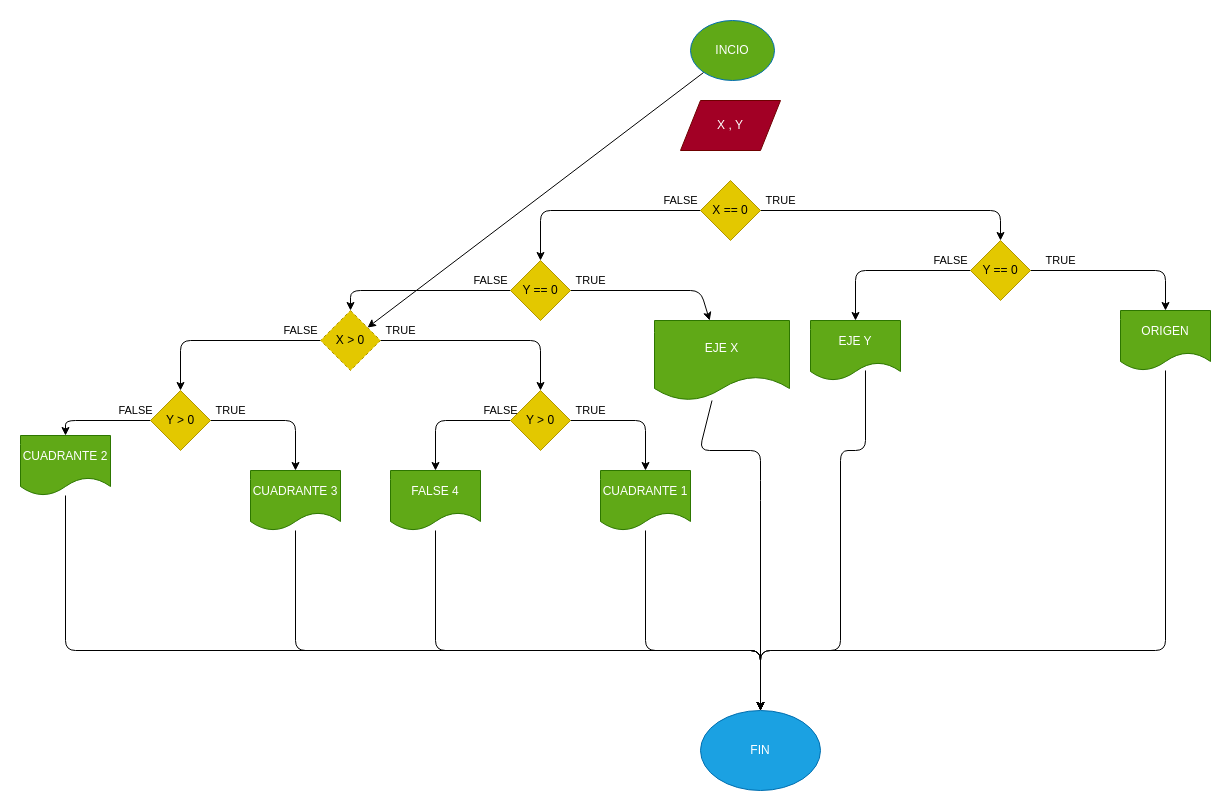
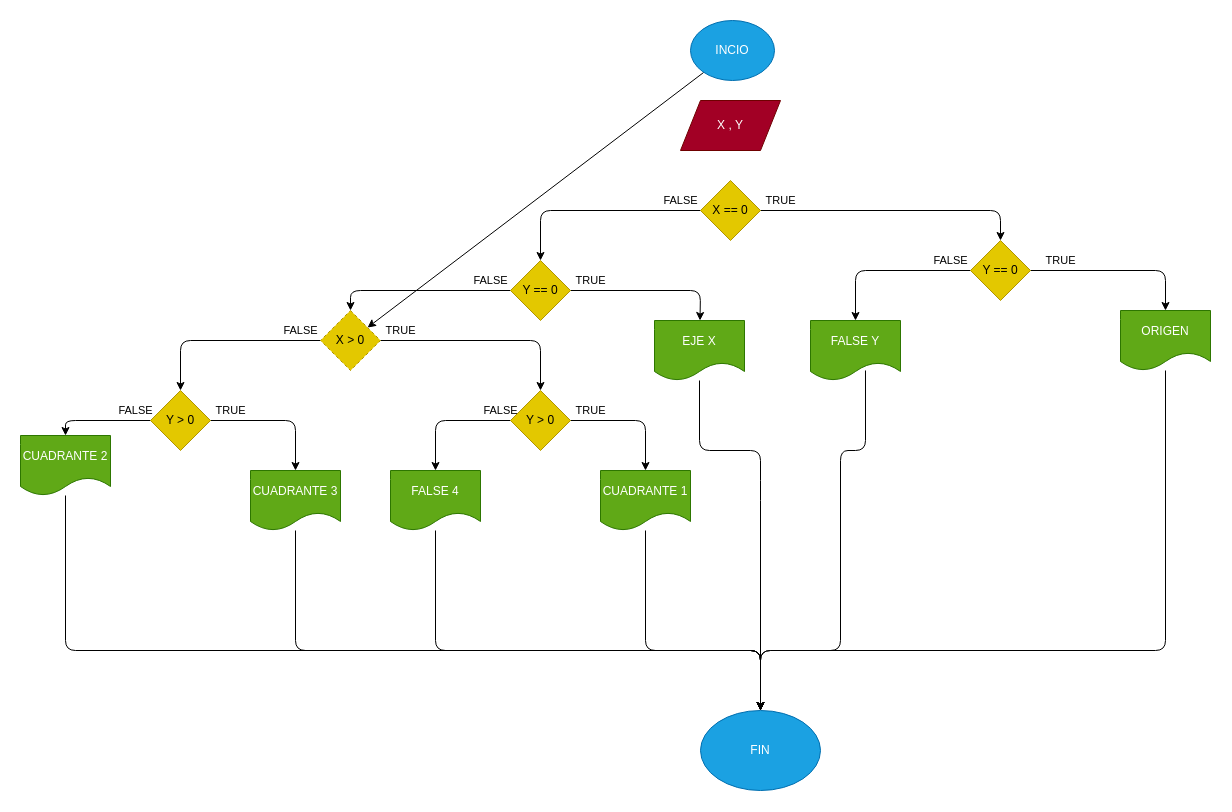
node "INCIO": fillcolor #60a917 -> #1ba1e2
node "EJE Y": label "EJE Y" -> "FALSE Y"
node "EJE X": size 135x80 -> 90x60
